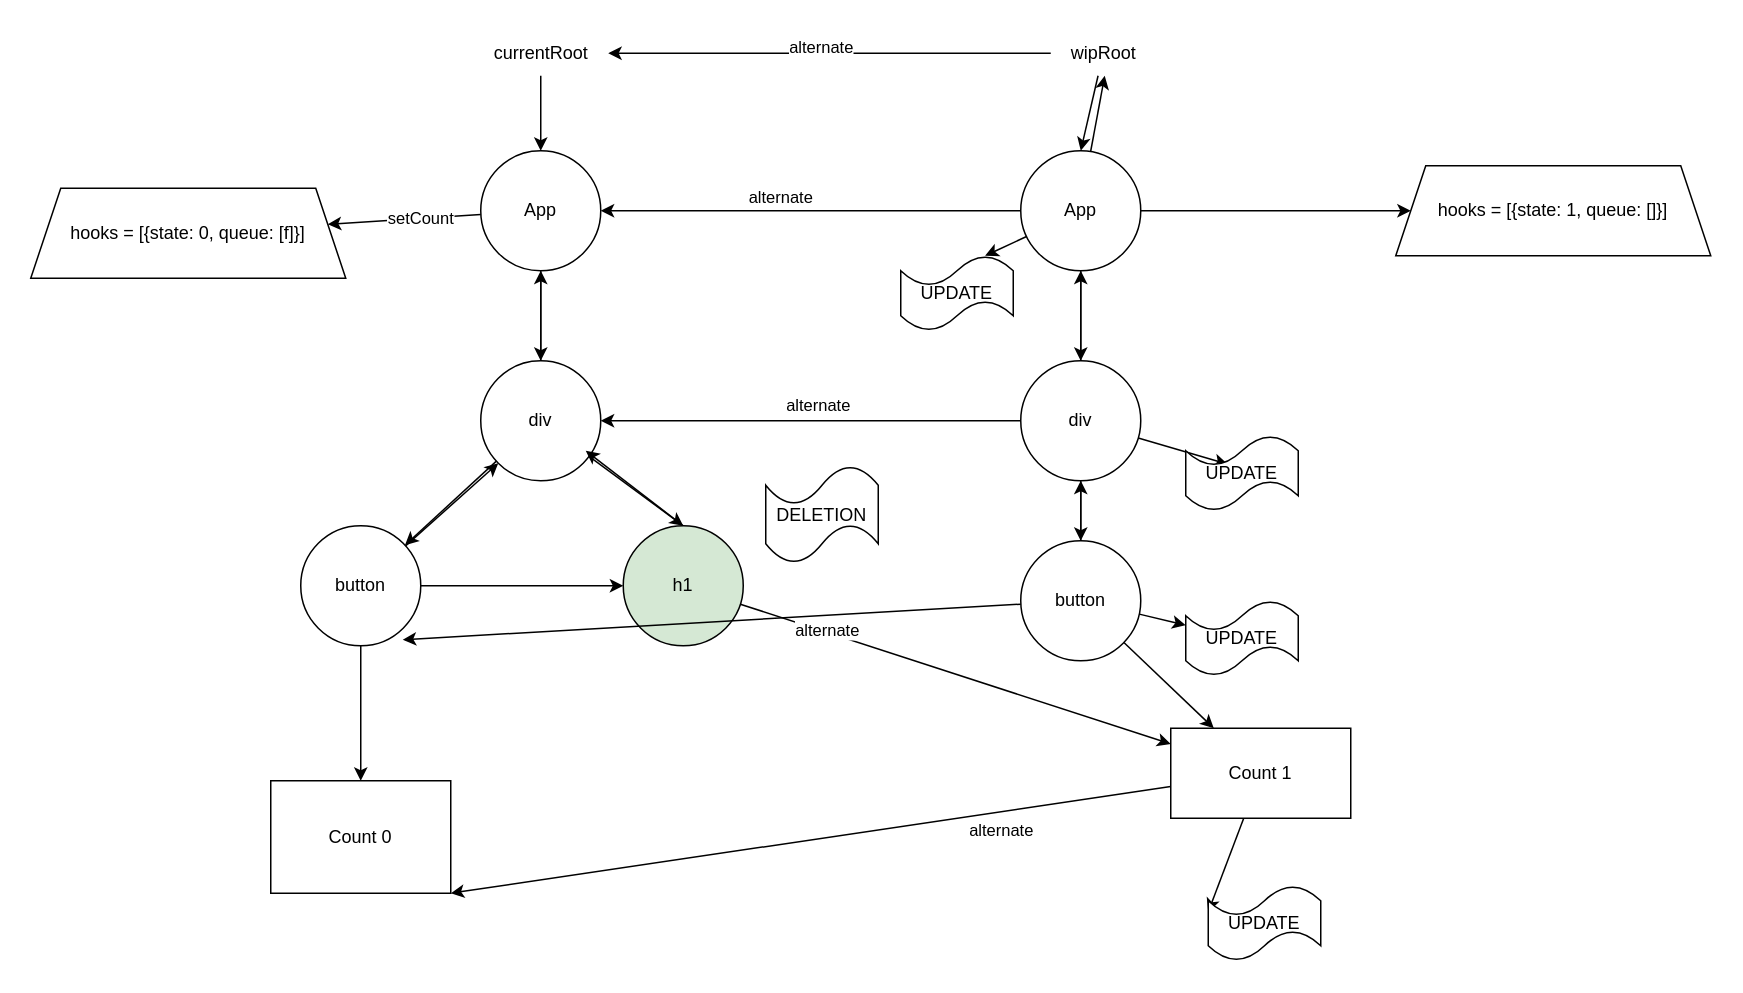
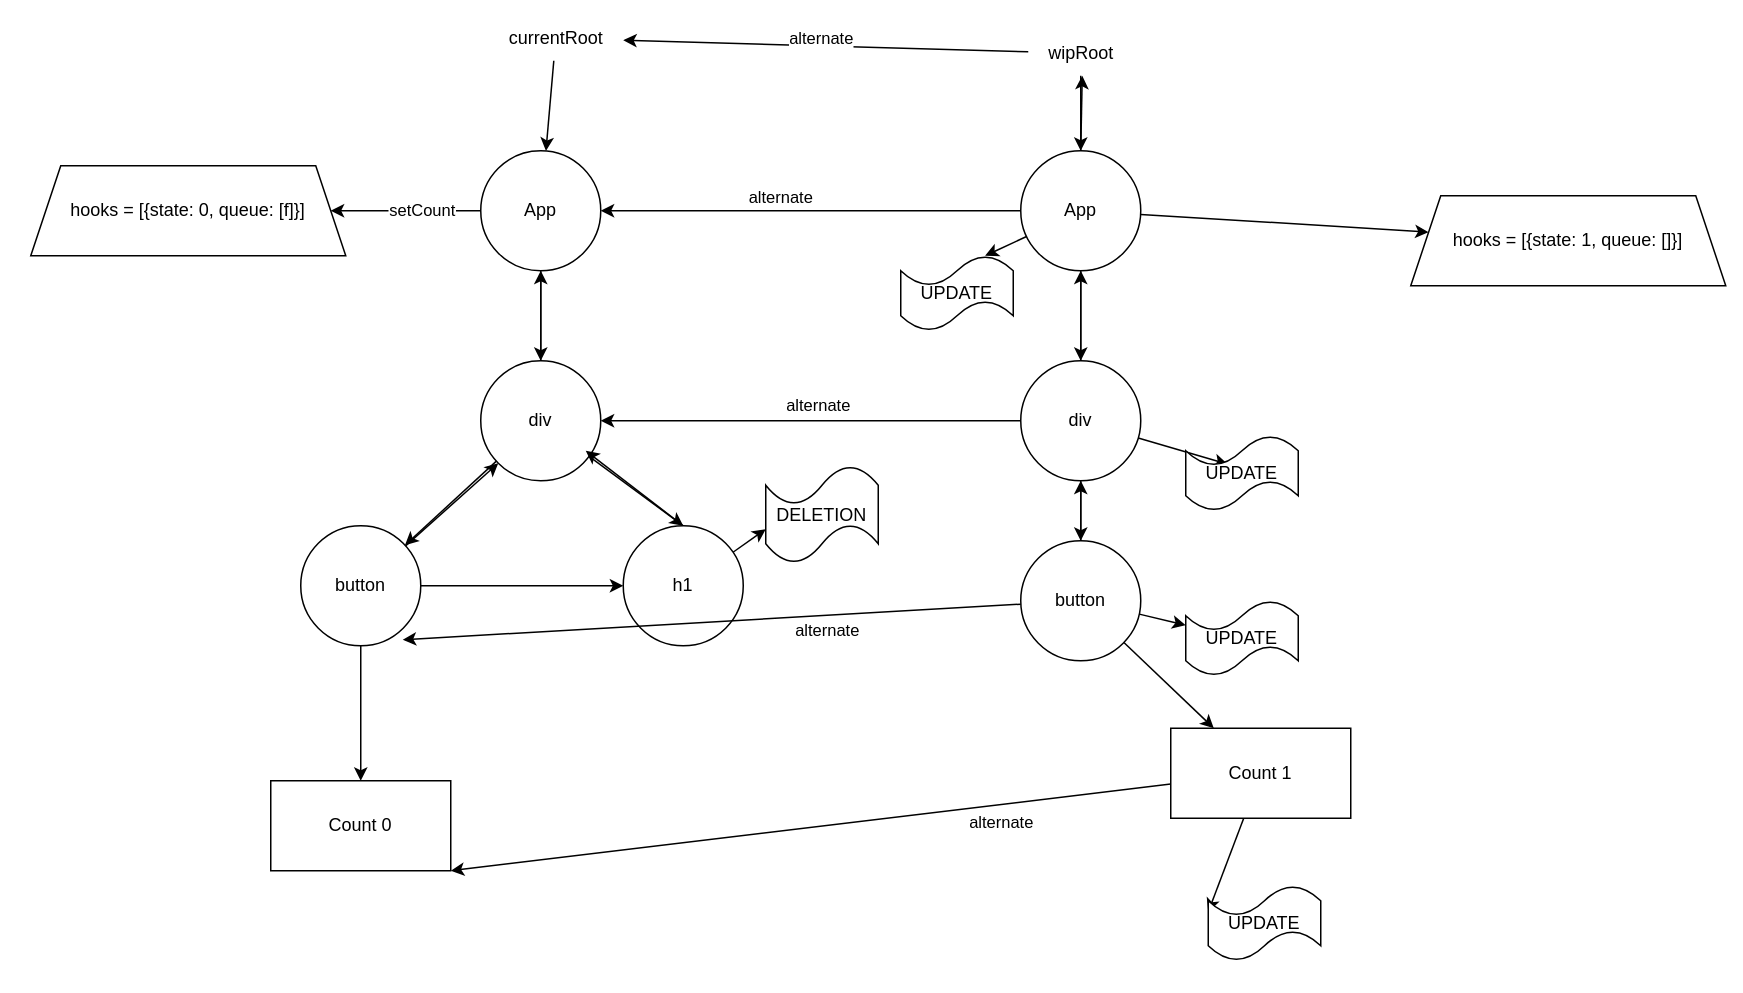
node "currentRoot": moved (541, 53) -> (556, 38)
node "wipRoot": moved (1103, 53) -> (1081, 53)
node "hooks = [{state: 1, queue: []}]": moved (1553, 211) -> (1568, 241)
node "hooks = [{state: 0, queue: [f]}]": moved (188, 233) -> (188, 211)
node "h1": fillcolor #d5e8d4 -> #ffffff
edge "h1" -> "Count 1": now "h1" -> "DELETION"
node "Count 0": size 180x113 -> 180x90
